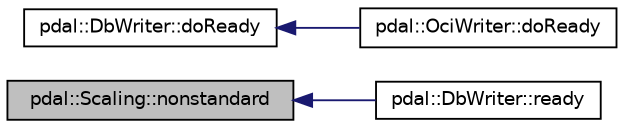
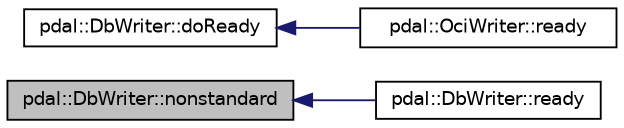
node "pdal::OciWriter::doReady": label "pdal::OciWriter::doReady" -> "pdal::OciWriter::ready"
node "pdal::Scaling::nonstandard": label "pdal::Scaling::nonstandard" -> "pdal::DbWriter::nonstandard"
